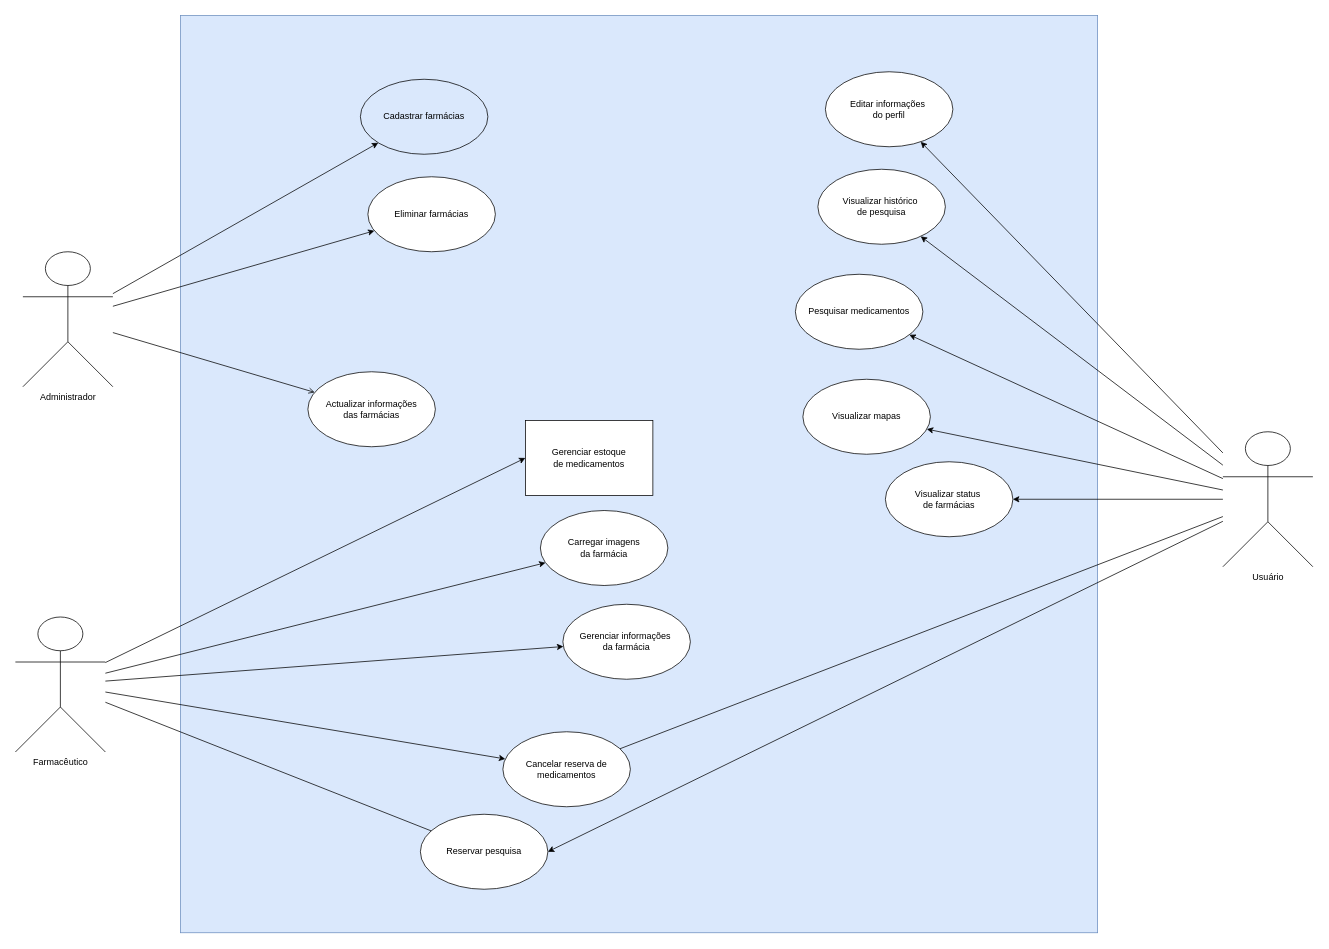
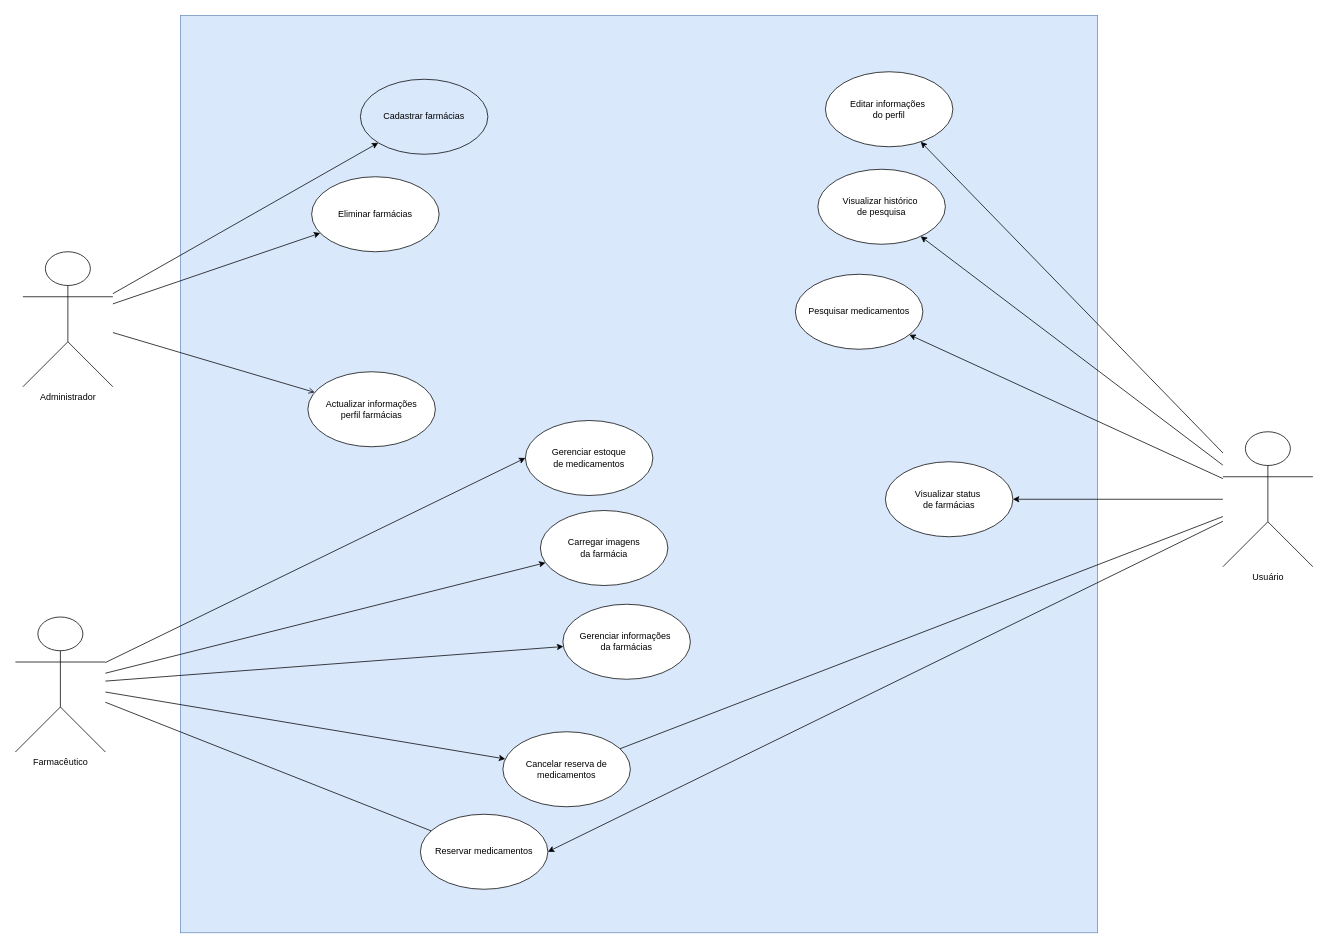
node "Eliminar farmácias": moved (432, 214) -> (375, 214)
node "Actualizar informações das farmácias": label "Actualizar informações das farmácias" -> "Actualizar informações perfil farmácias"
node "Visualizar mapas": removed
node "Gerenciar estoque de medicamentos": shape rectangle -> ellipse
edge "Usuário" -> "Visualizar mapas": removed
node "Gerenciar informações da farmácia": label "Gerenciar informações da farmácia" -> "Gerenciar informações da farmácias"
node "Reservar pesquisa": label "Reservar pesquisa" -> "Reservar medicamentos"
